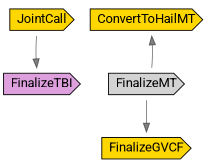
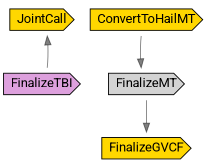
edge "JointCall" -> "FinalizeTBI": reversed
edge "FinalizeMT" -> "ConvertToHailMT": reversed
